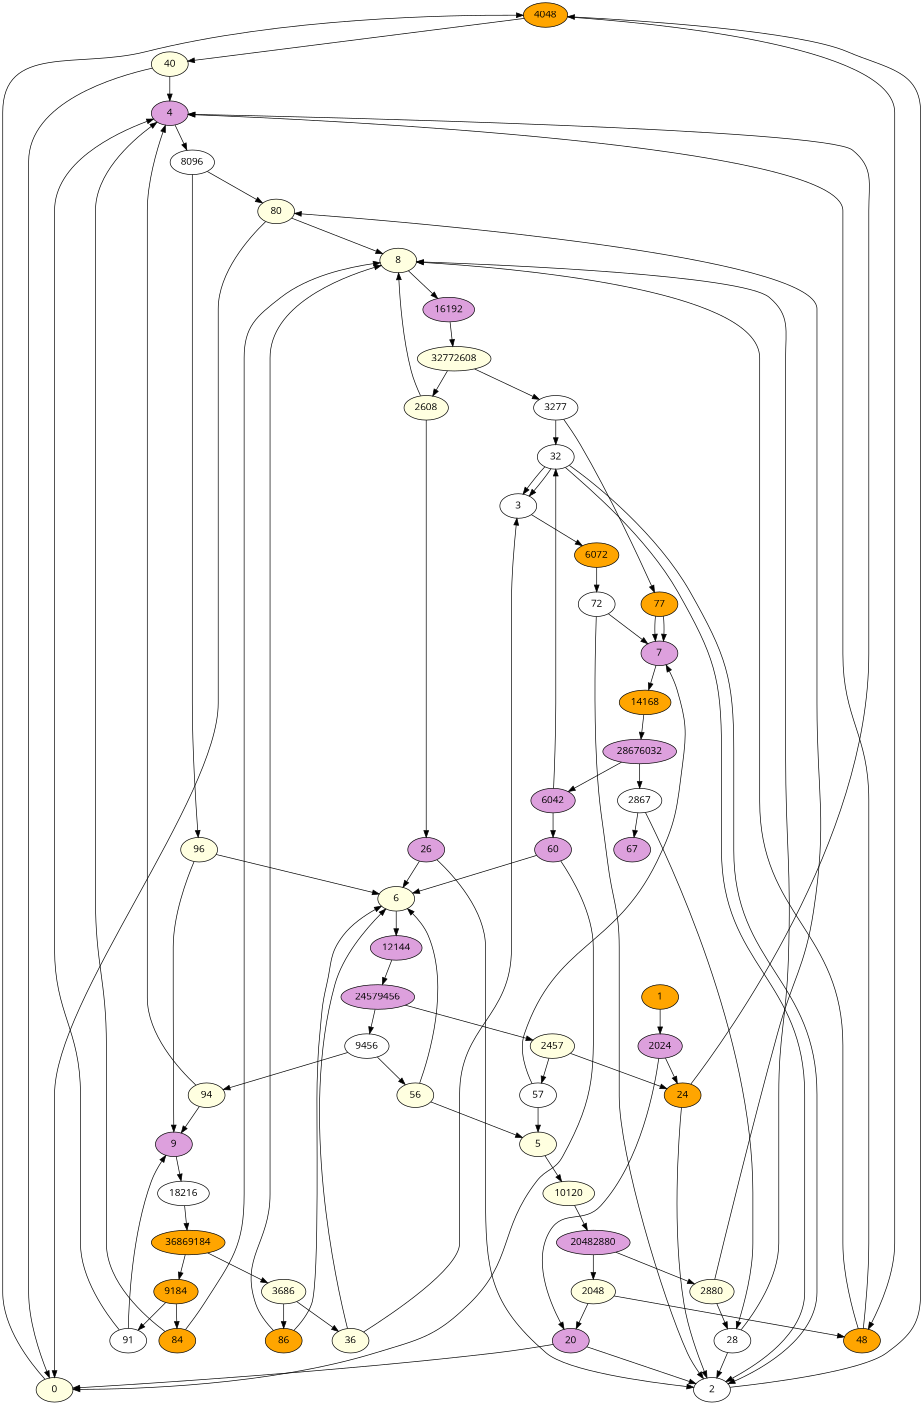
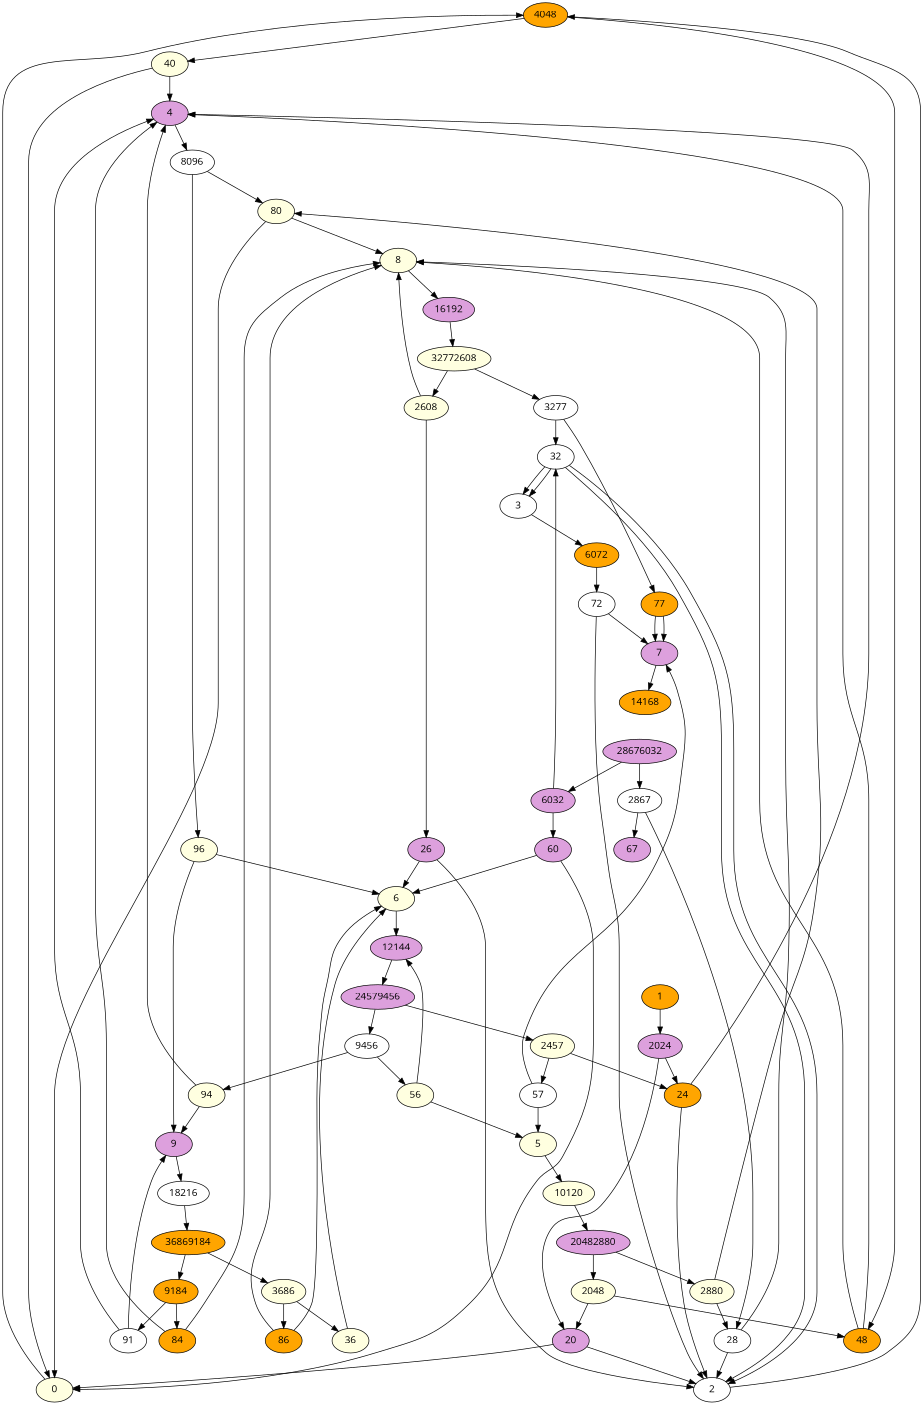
edge "14168" -> "28676032": removed
node "6042": label "6042" -> "6032"
edge "36" -> "3": removed
edge "56" -> "6": now "56" -> "12144"
